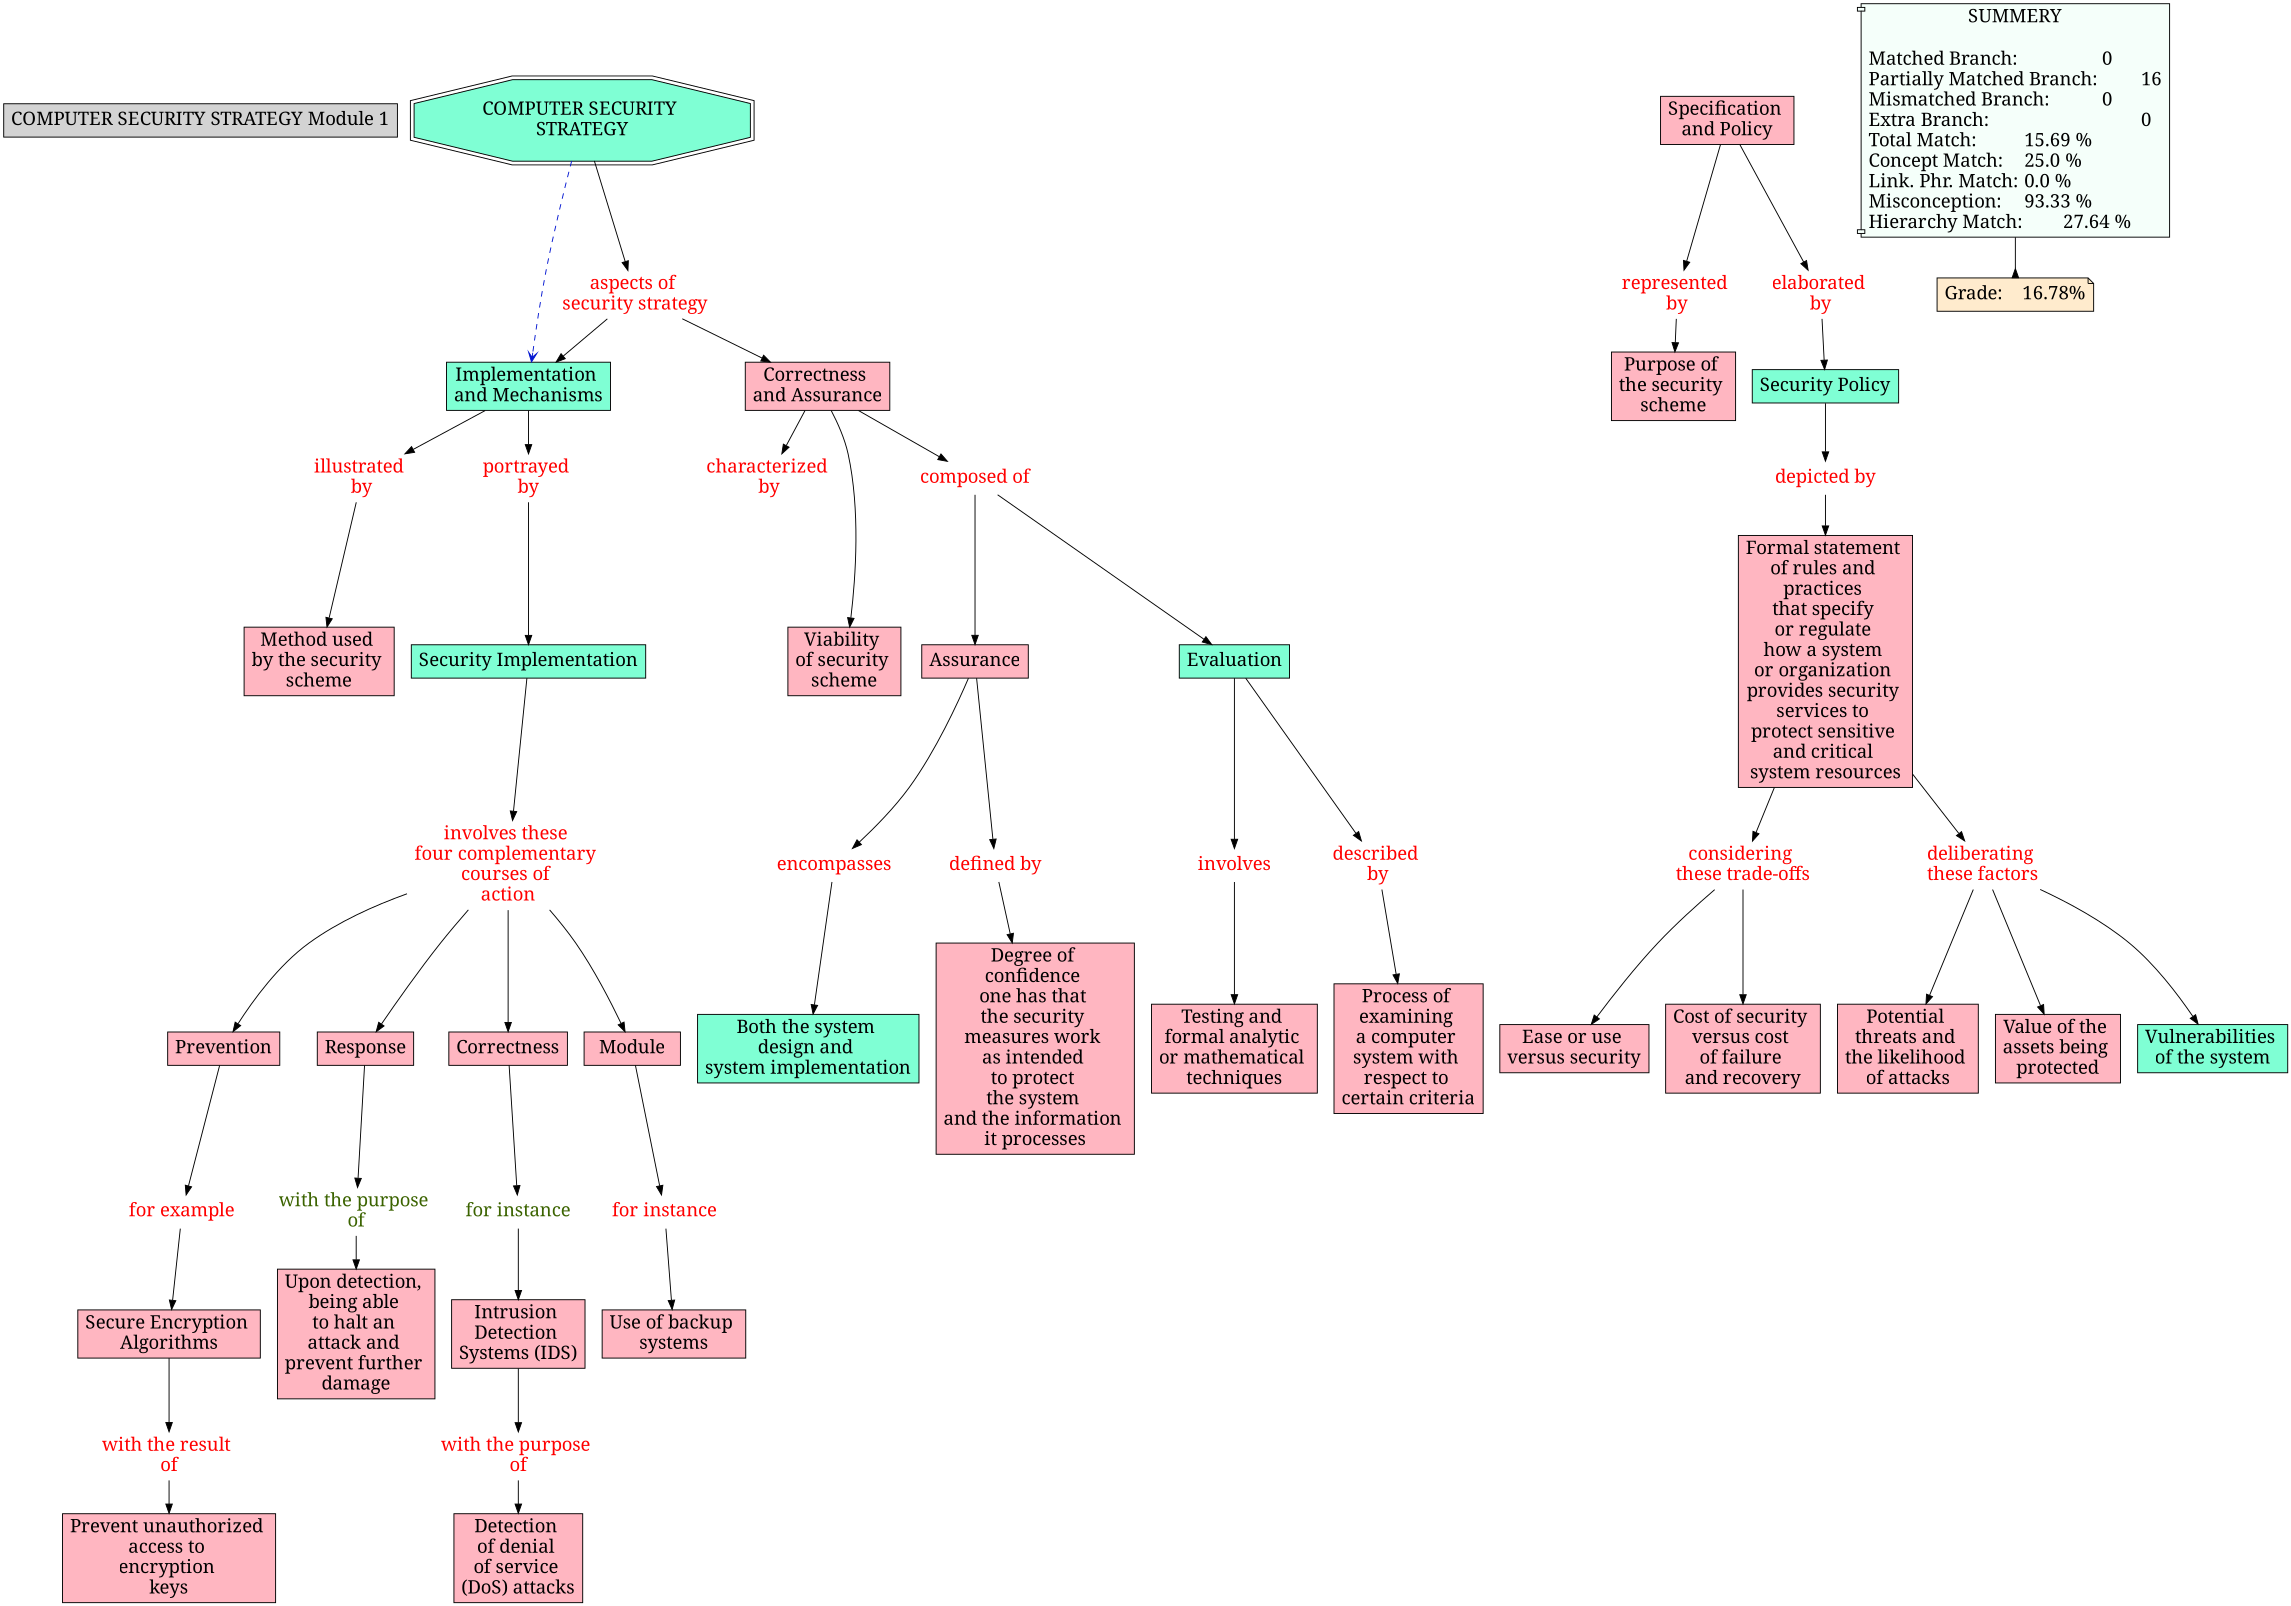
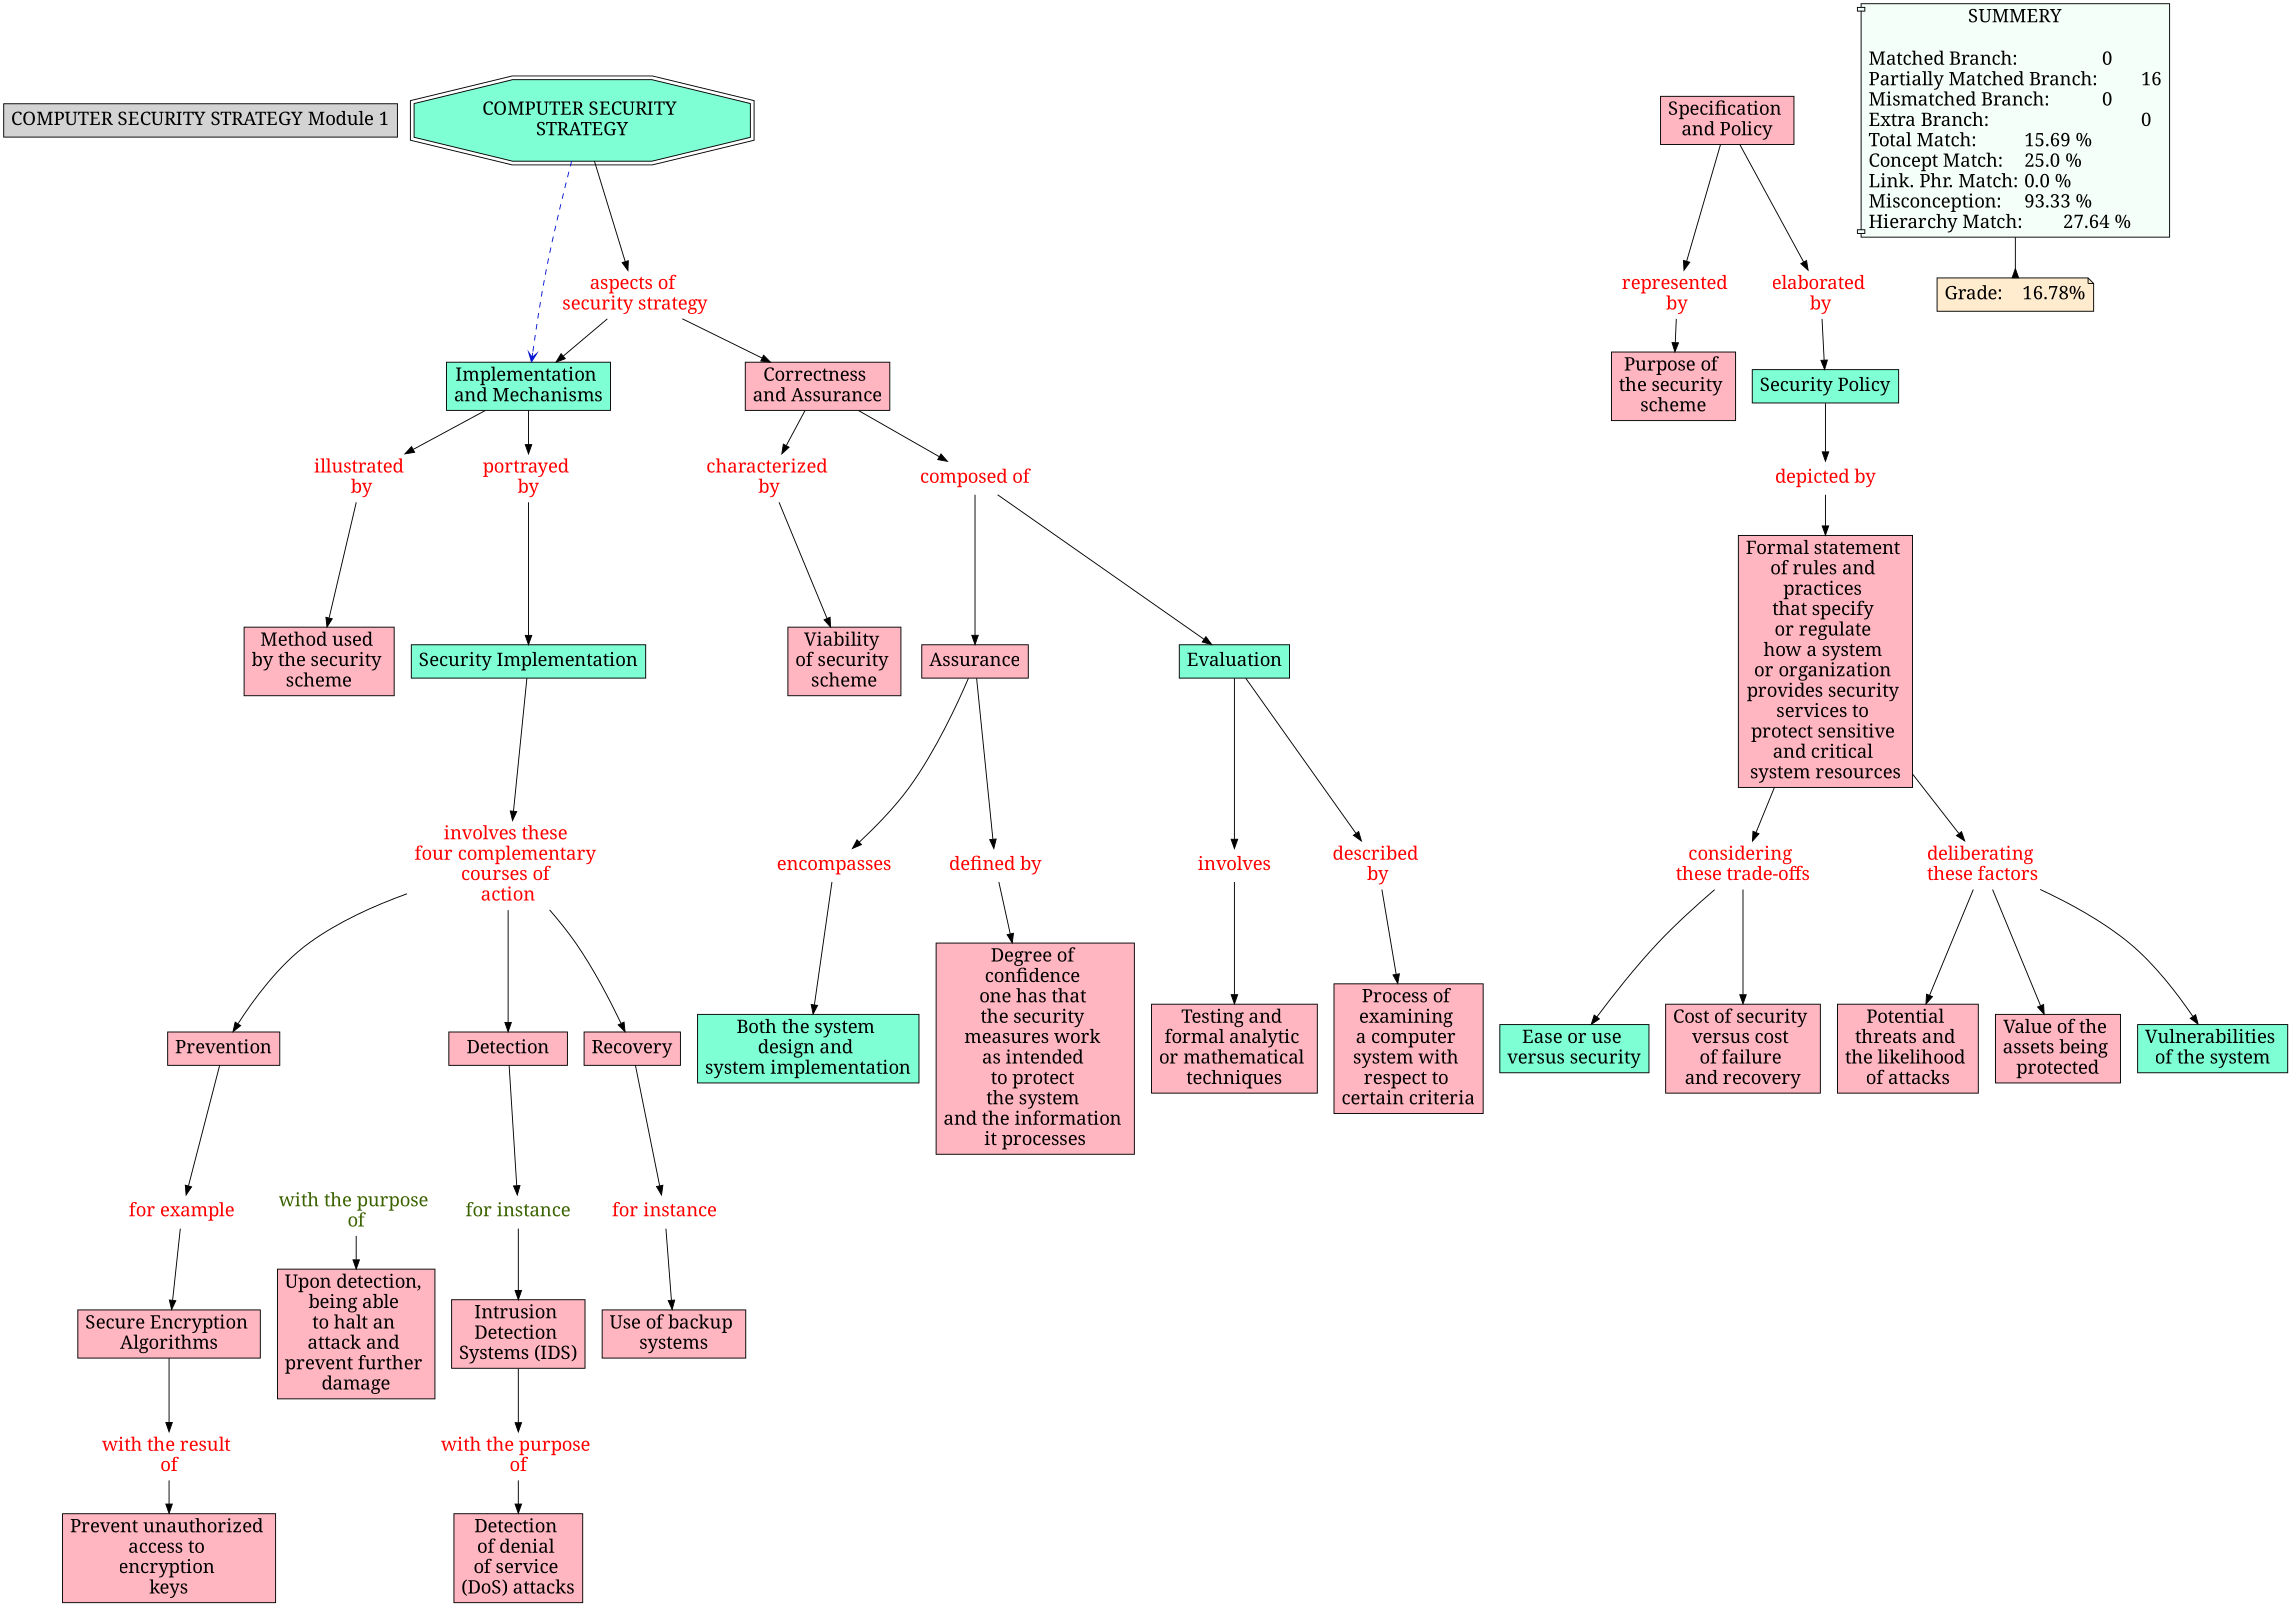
edge "Correctness and Assurance" -> "Viability of security scheme": now "characterized by" -> "Viability of security scheme"
node "Response": removed
node "Correctness": label "Correctness" -> "Detection"
node "Module": label "Module" -> "Recovery"
node "Ease or use versus security": fillcolor #ffb6c1 -> aquamarine
